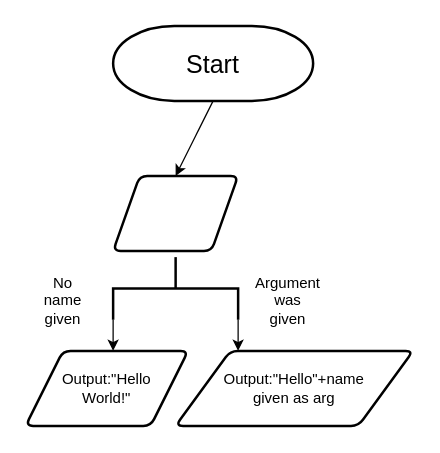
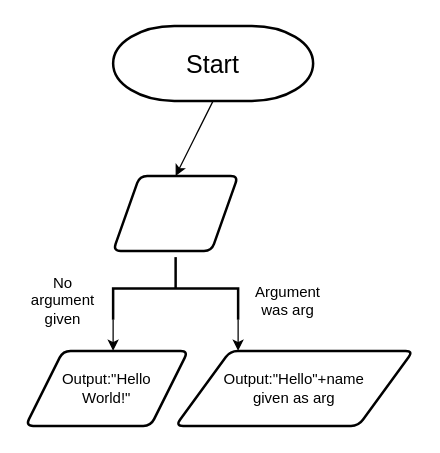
node "No name given": label "No name given" -> "No argument given"
node "Argument was given": label "Argument was given" -> "Argument was arg"
